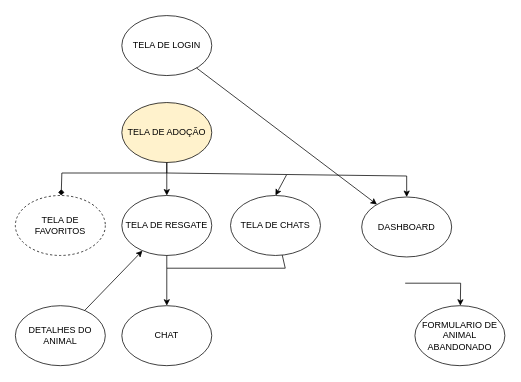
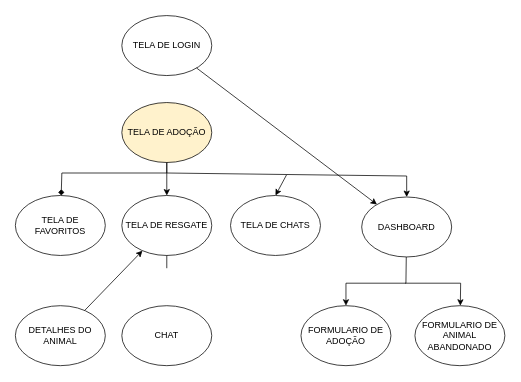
node "TELA DE FAVORITOS": style dashed -> solid
edge "TELA DE CHATS" -> "CHAT": removed
edge "DASHBOARD" -> "FORMULARIO DE ADOÇÃO": added
node "FORMULARIO DE ADOÇÃO": added
